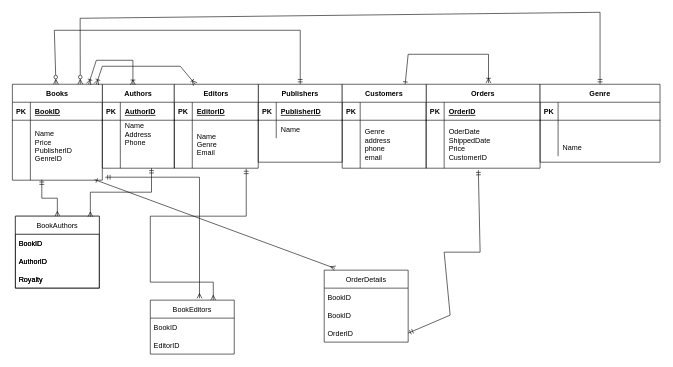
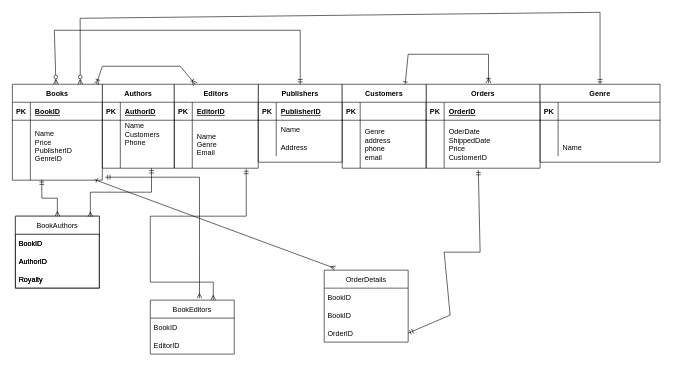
edge "Authors" -- "Books": removed
node "Name Address Phone": label "Name Address Phone" -> "Name Customers Phone"
node "Address": added
